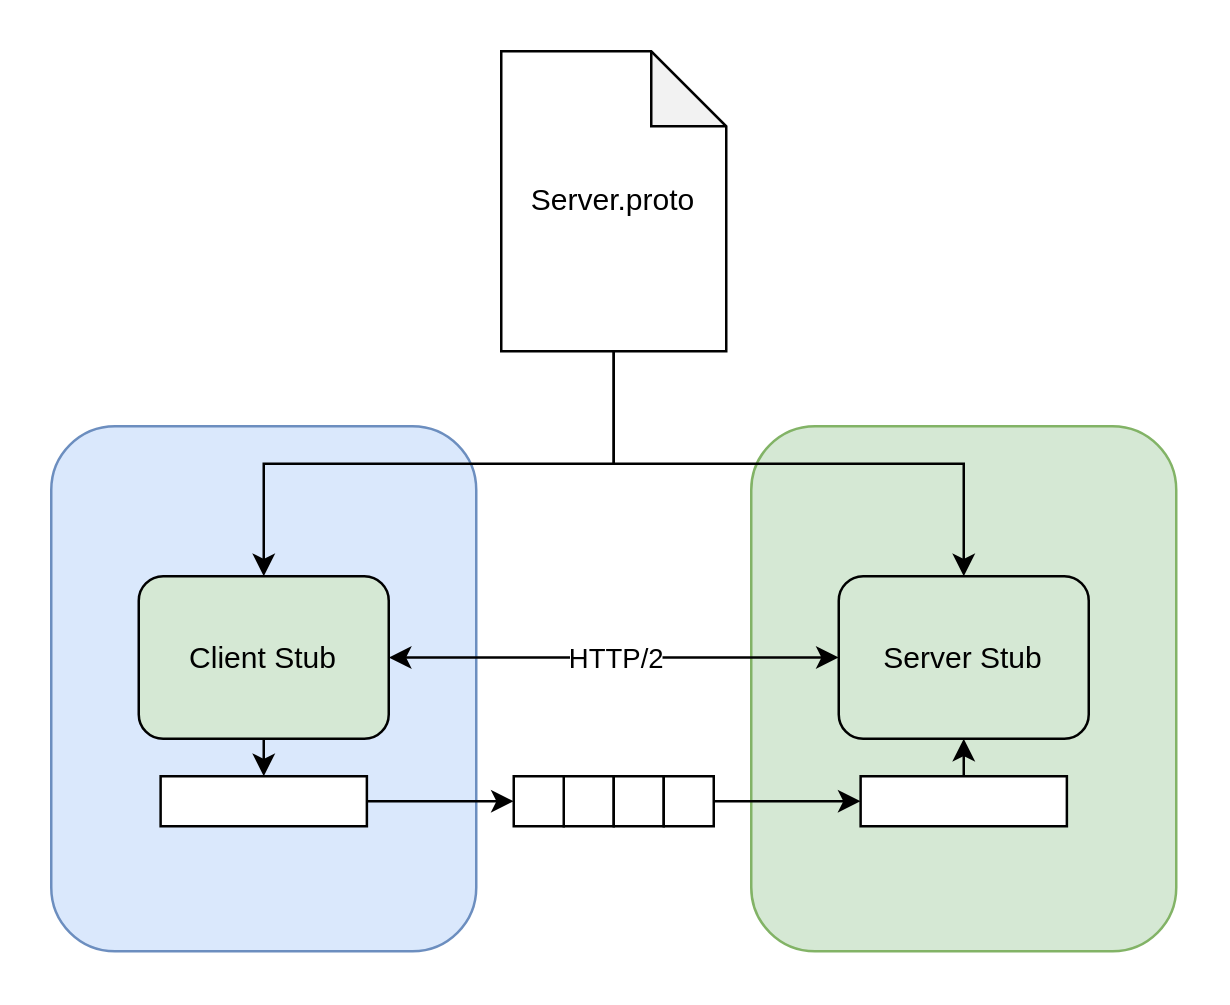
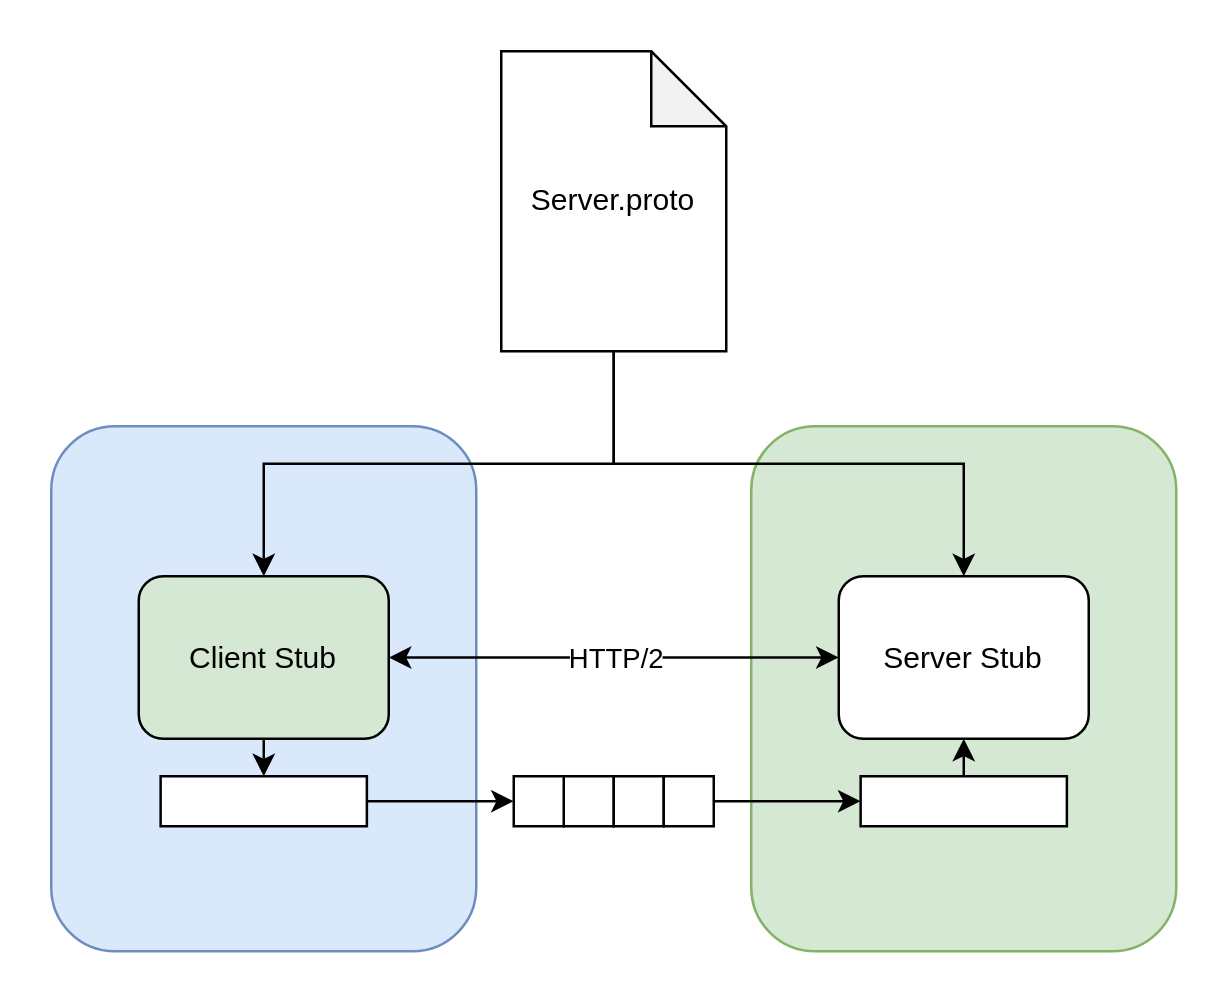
node "Server Stub": fillcolor #d5e8d4 -> #ffffff
